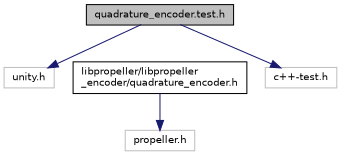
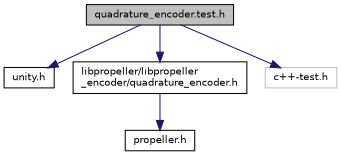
edge "quadrature_encoder.test.h" -> "libpropeller/libpropeller _encoder/quadrature_encoder.h": added
node "unity.h": color grey75 -> black
node "propeller.h": color grey75 -> black
